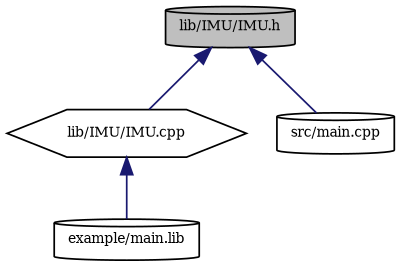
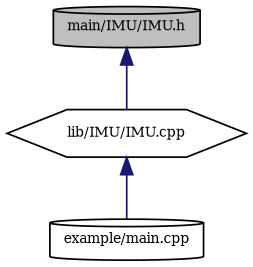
node "lib/IMU/IMU.h": label "lib/IMU/IMU.h" -> "main/IMU/IMU.h"
node "src/main.cpp": removed
node "example/main.lib": label "example/main.lib" -> "example/main.cpp"
